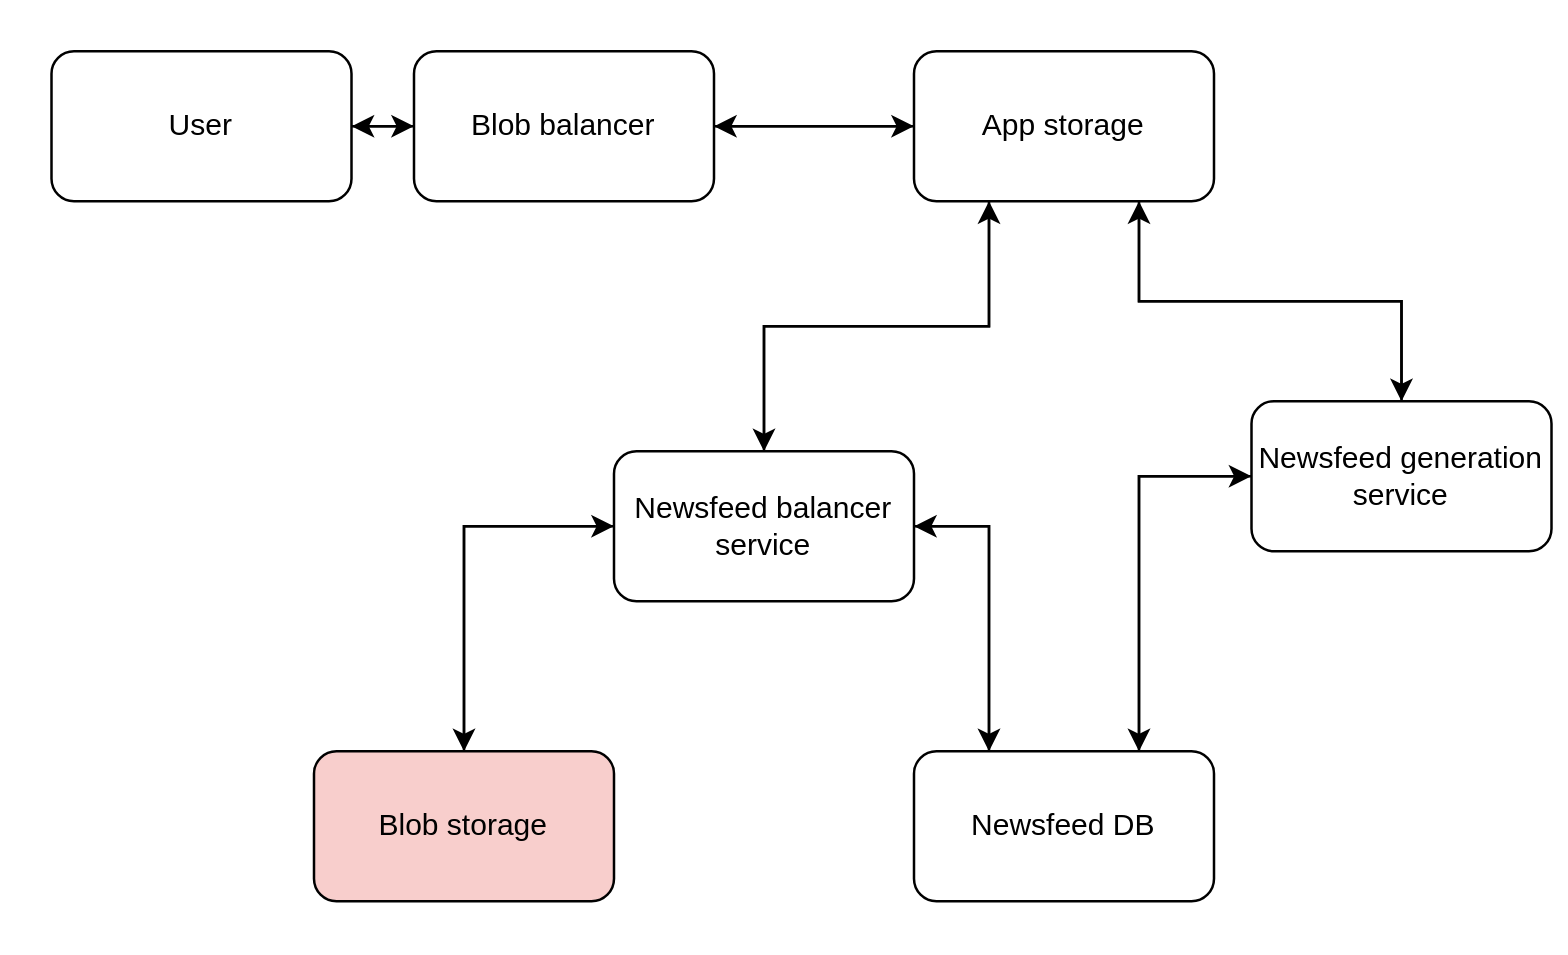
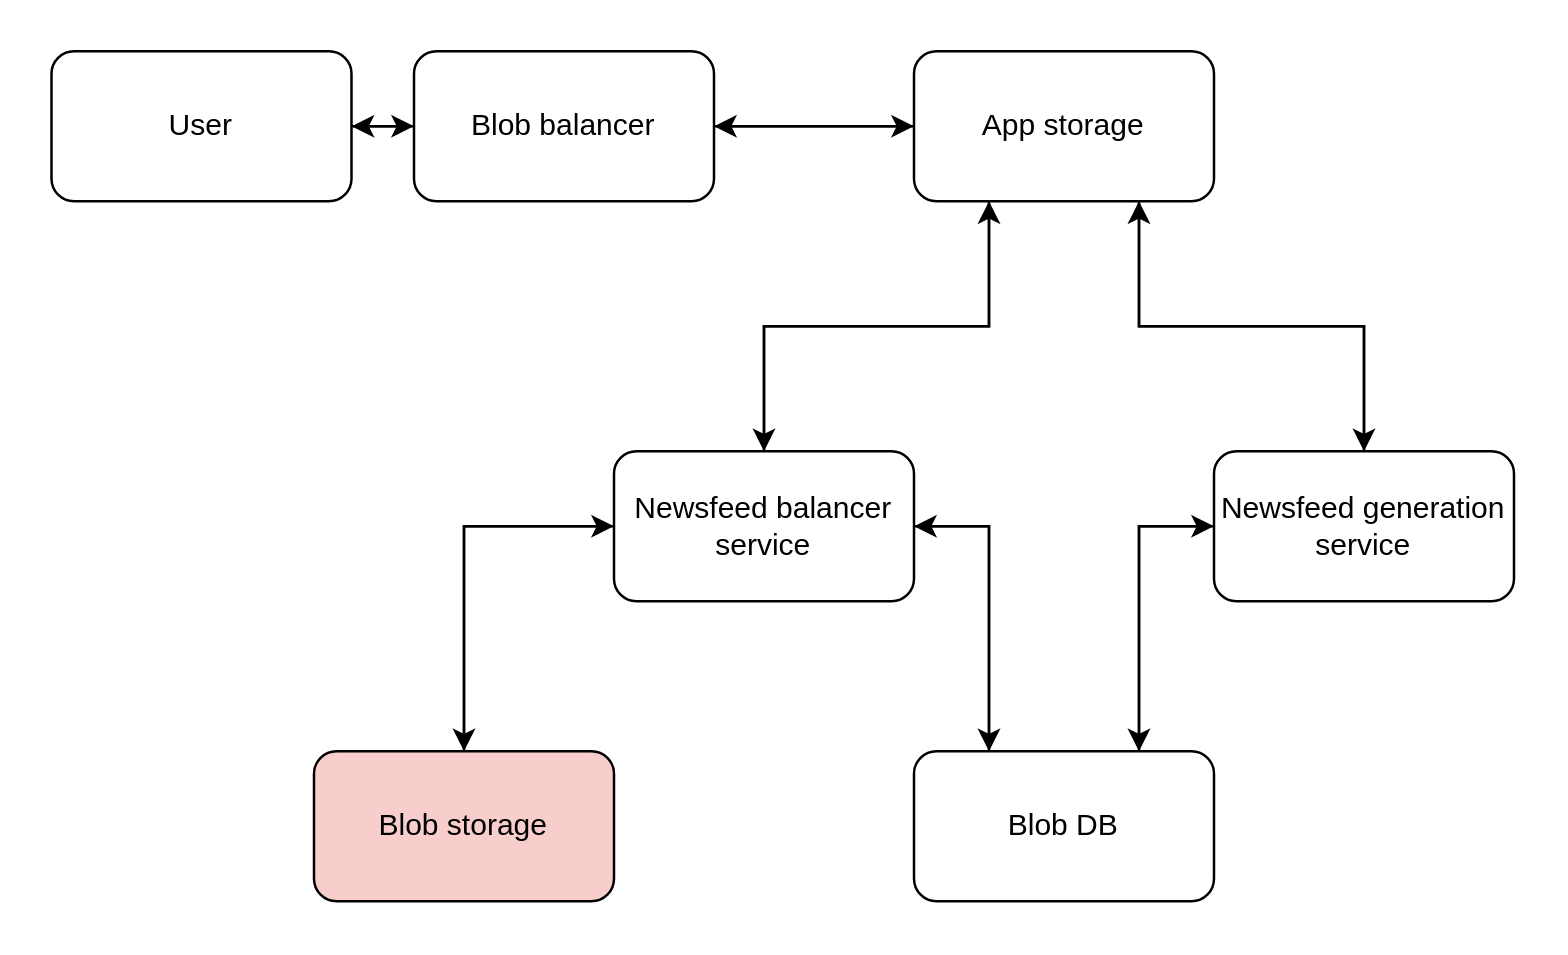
node "Newsfeed generation service": moved (1401, 476) -> (1364, 526)
node "Newsfeed DB": label "Newsfeed DB" -> "Blob DB"
